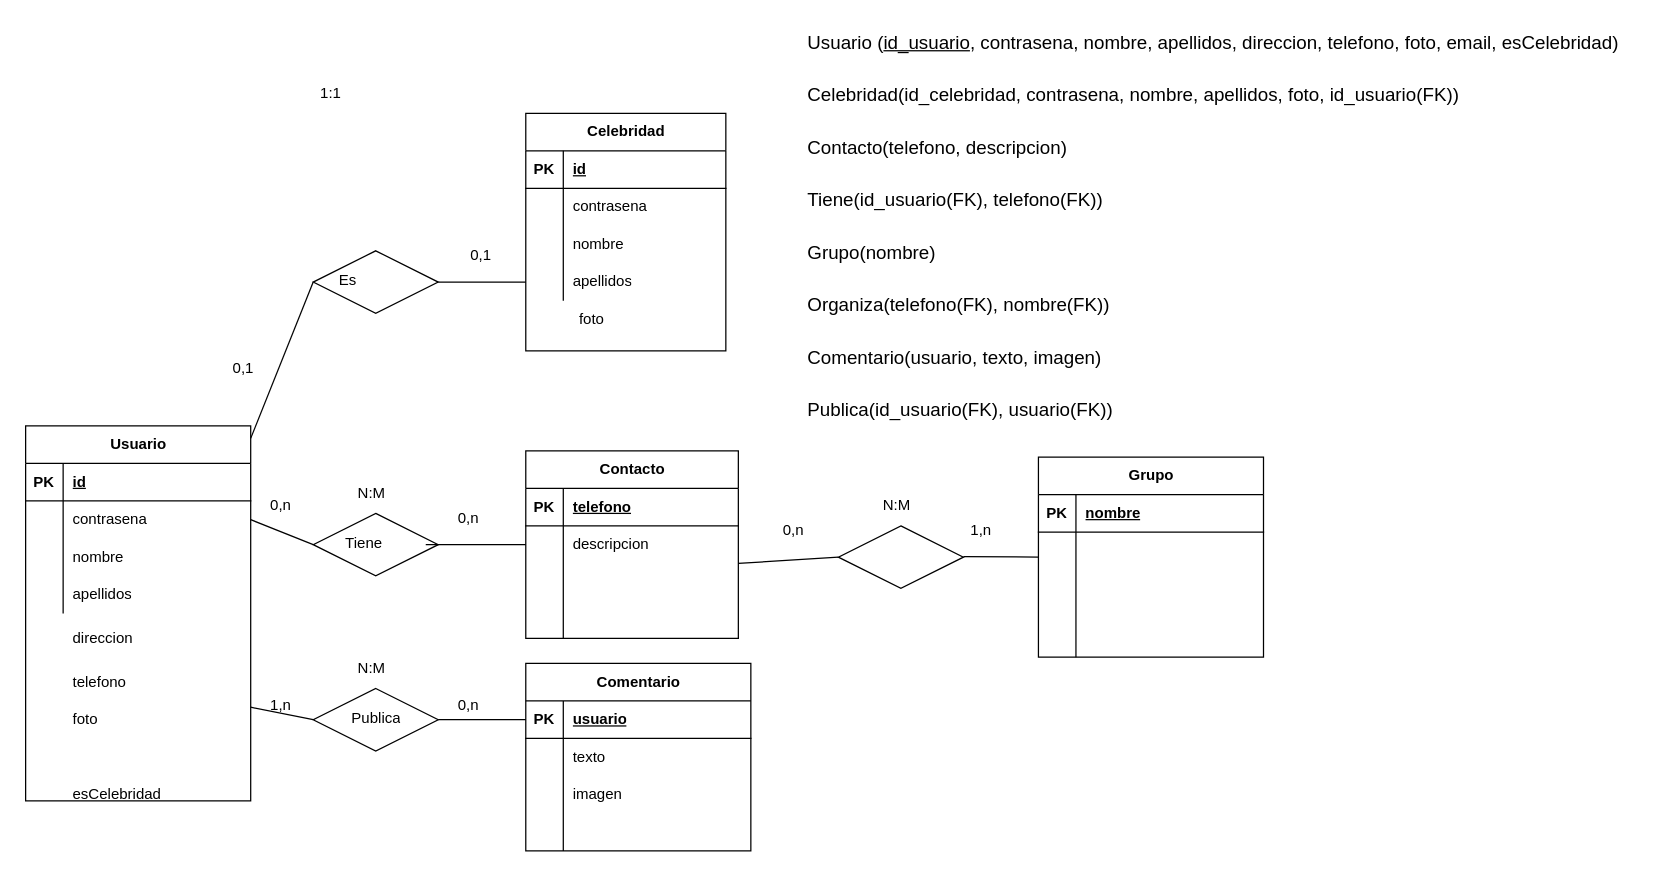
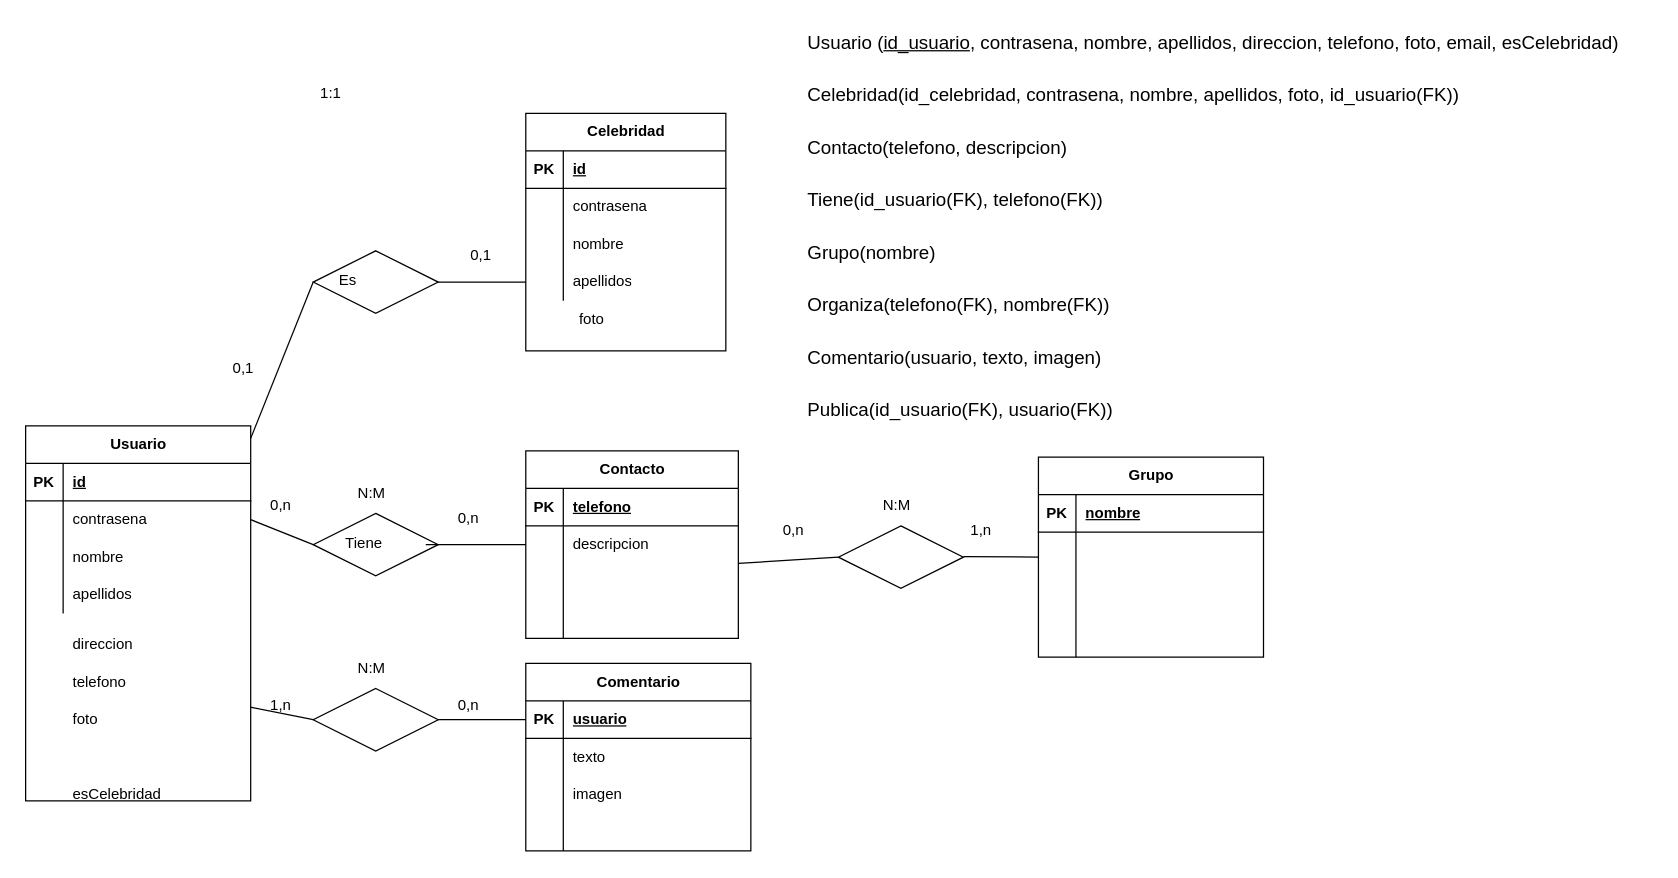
node "direccion": size 144x25 -> 188x38
node "Publica": removed
